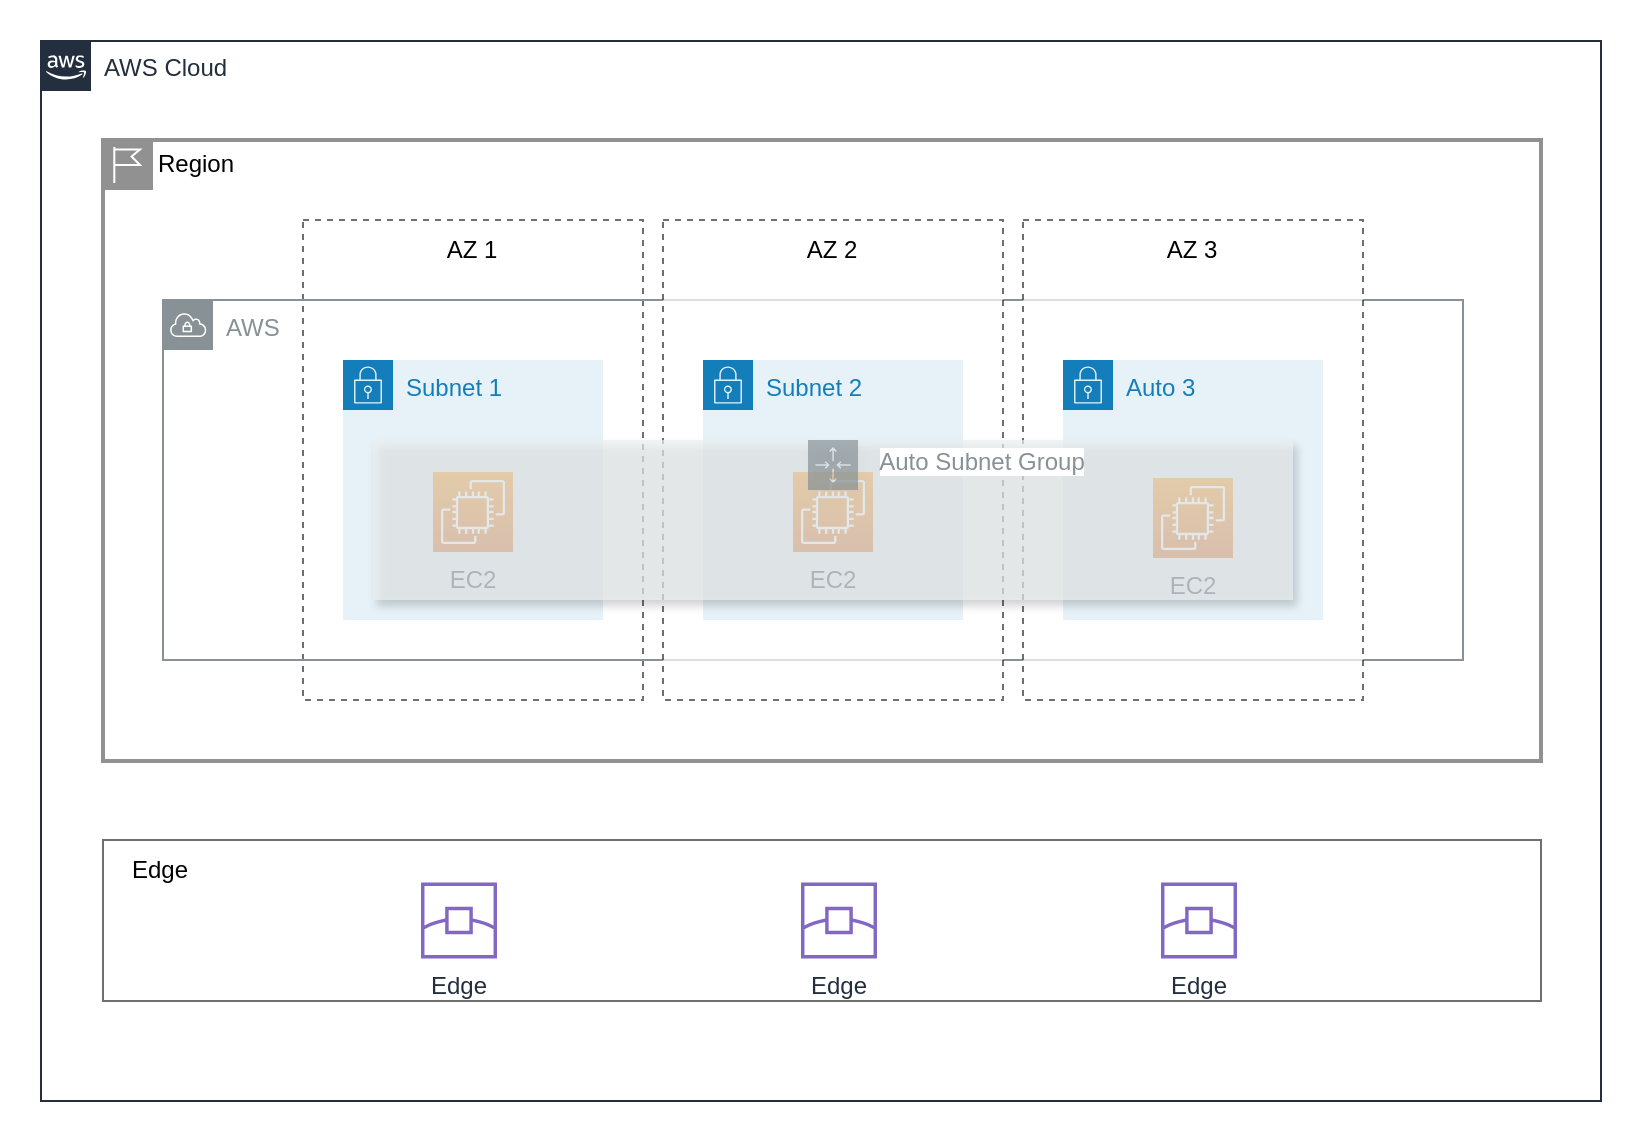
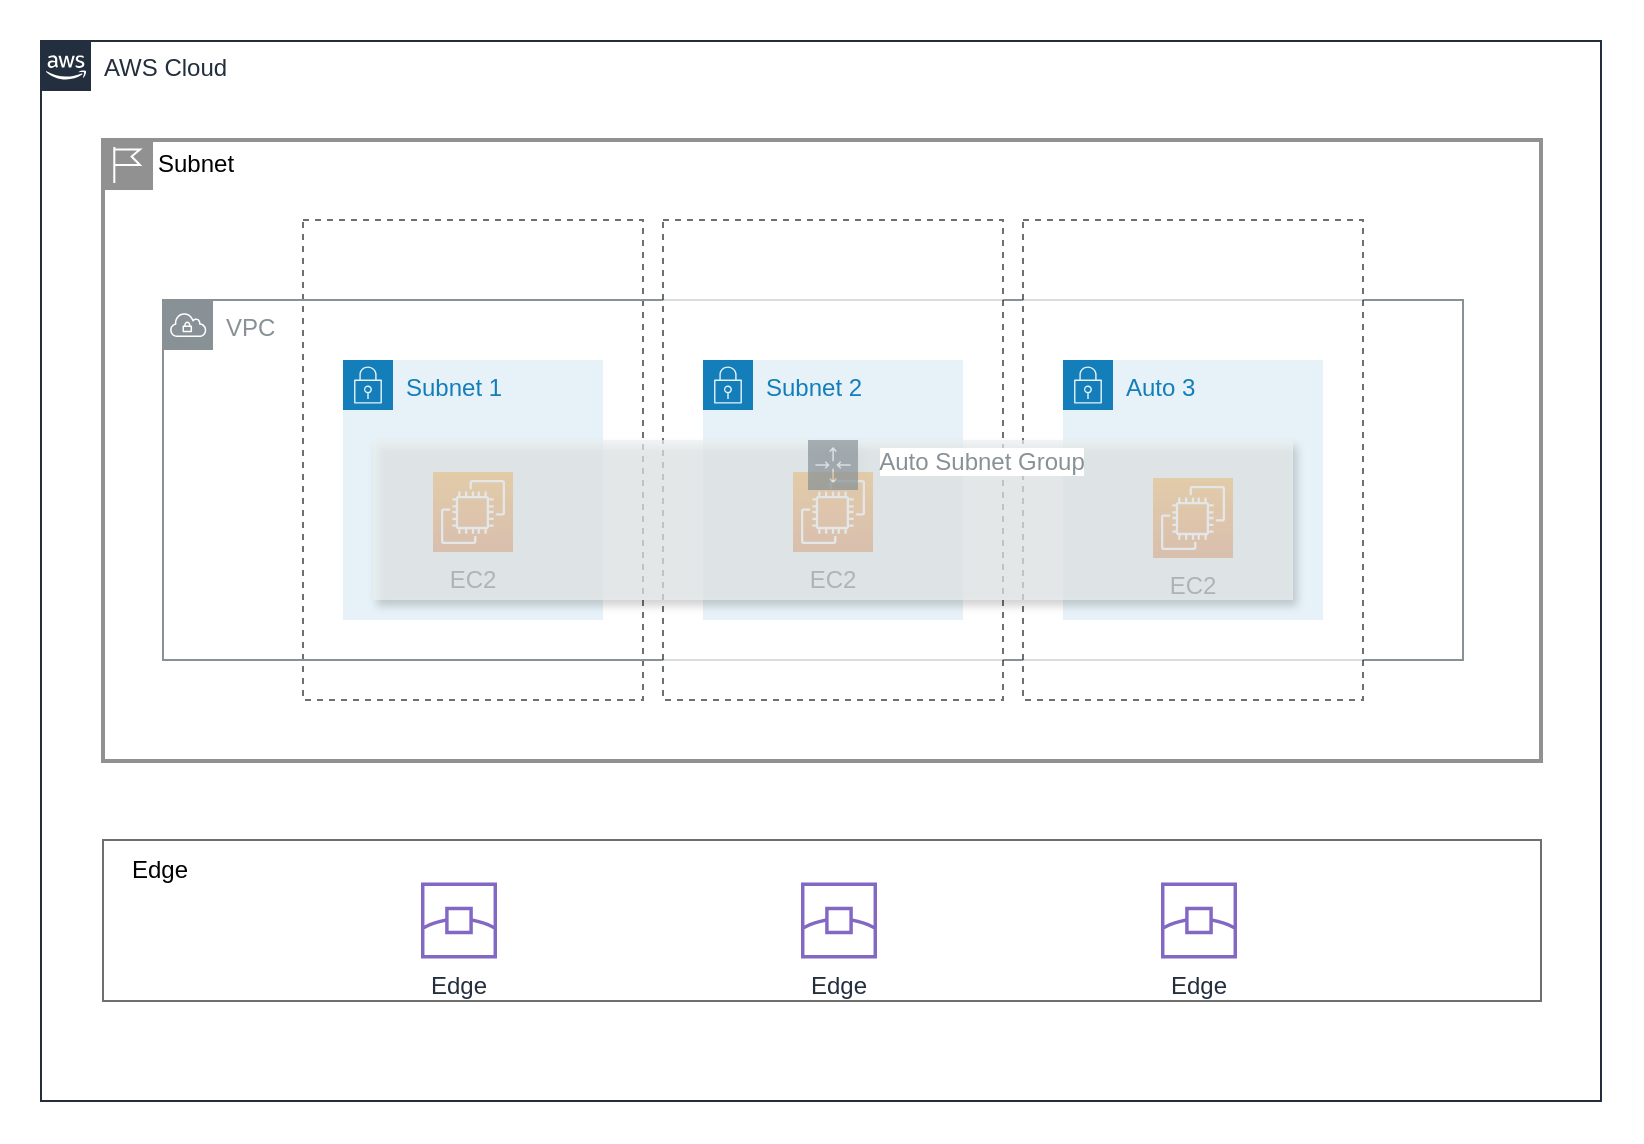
node "Region": label "Region" -> "Subnet"
node "AZ 1": removed
node "AZ 2": removed
node "AZ 3": removed
node "AWS": label "AWS" -> "VPC"
